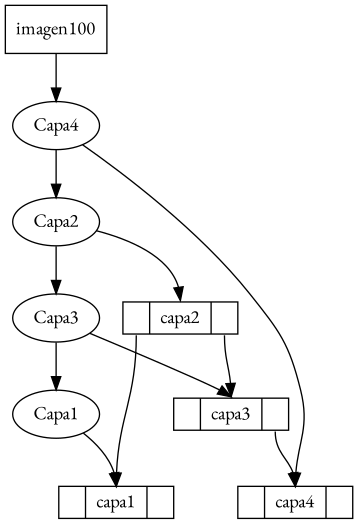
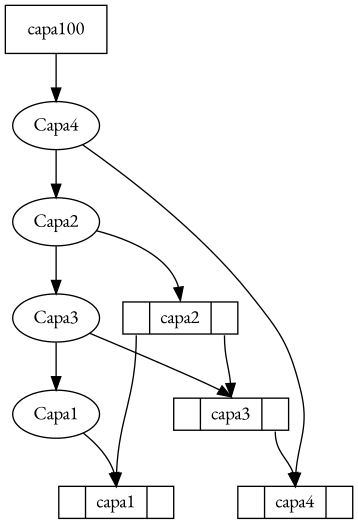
node "imagen100": label "imagen100" -> "capa100"
